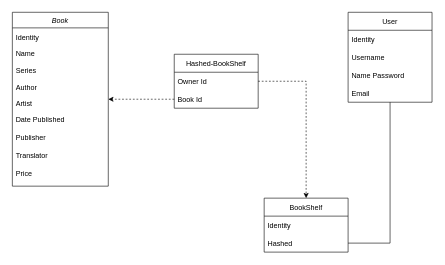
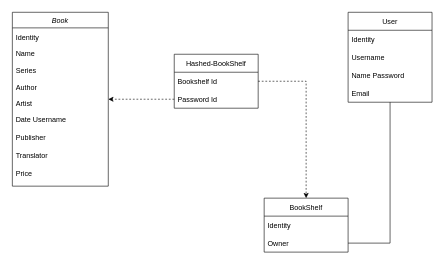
node "Owner Id": label "Owner Id" -> "Bookshelf Id"
node "Book Id": label "Book Id" -> "Password Id"
node "Date Published": label "Date Published" -> "Date Username"
node "Hashed": label "Hashed" -> "Owner"
